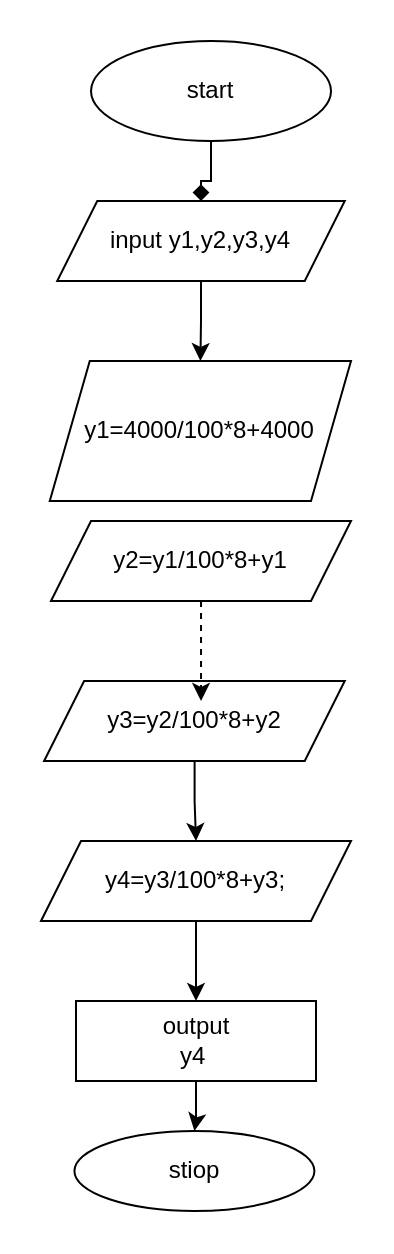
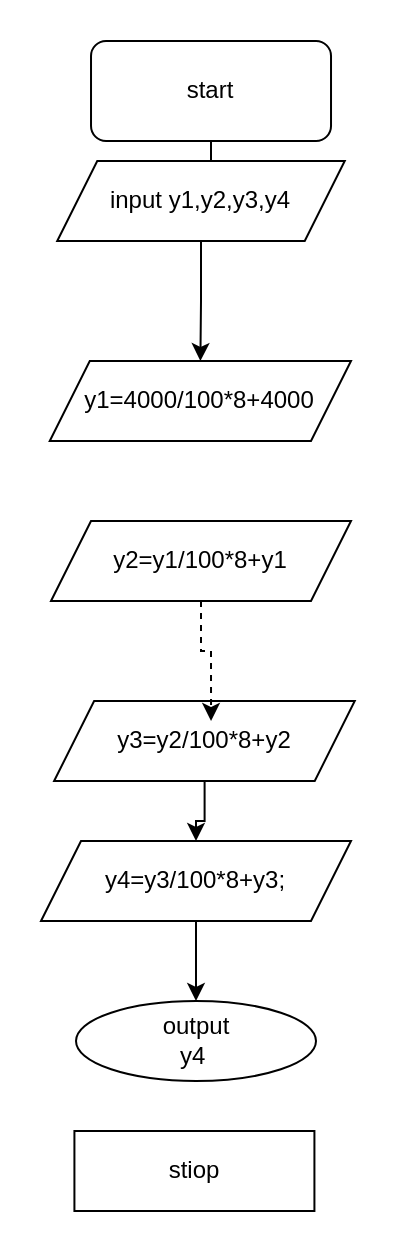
node "start": shape ellipse -> rounded rectangle
node "input y1,y2,y3,y4": moved (201, 241) -> (201, 201)
node "y1=4000/100*8+4000": size 301x140 -> 301x80
node "y3=y2/100*8+y2": moved (194, 721) -> (204, 741)
node "output y4": shape rectangle -> ellipse
edge "output y4" -> "stiop": removed
node "stiop": shape ellipse -> rectangle
